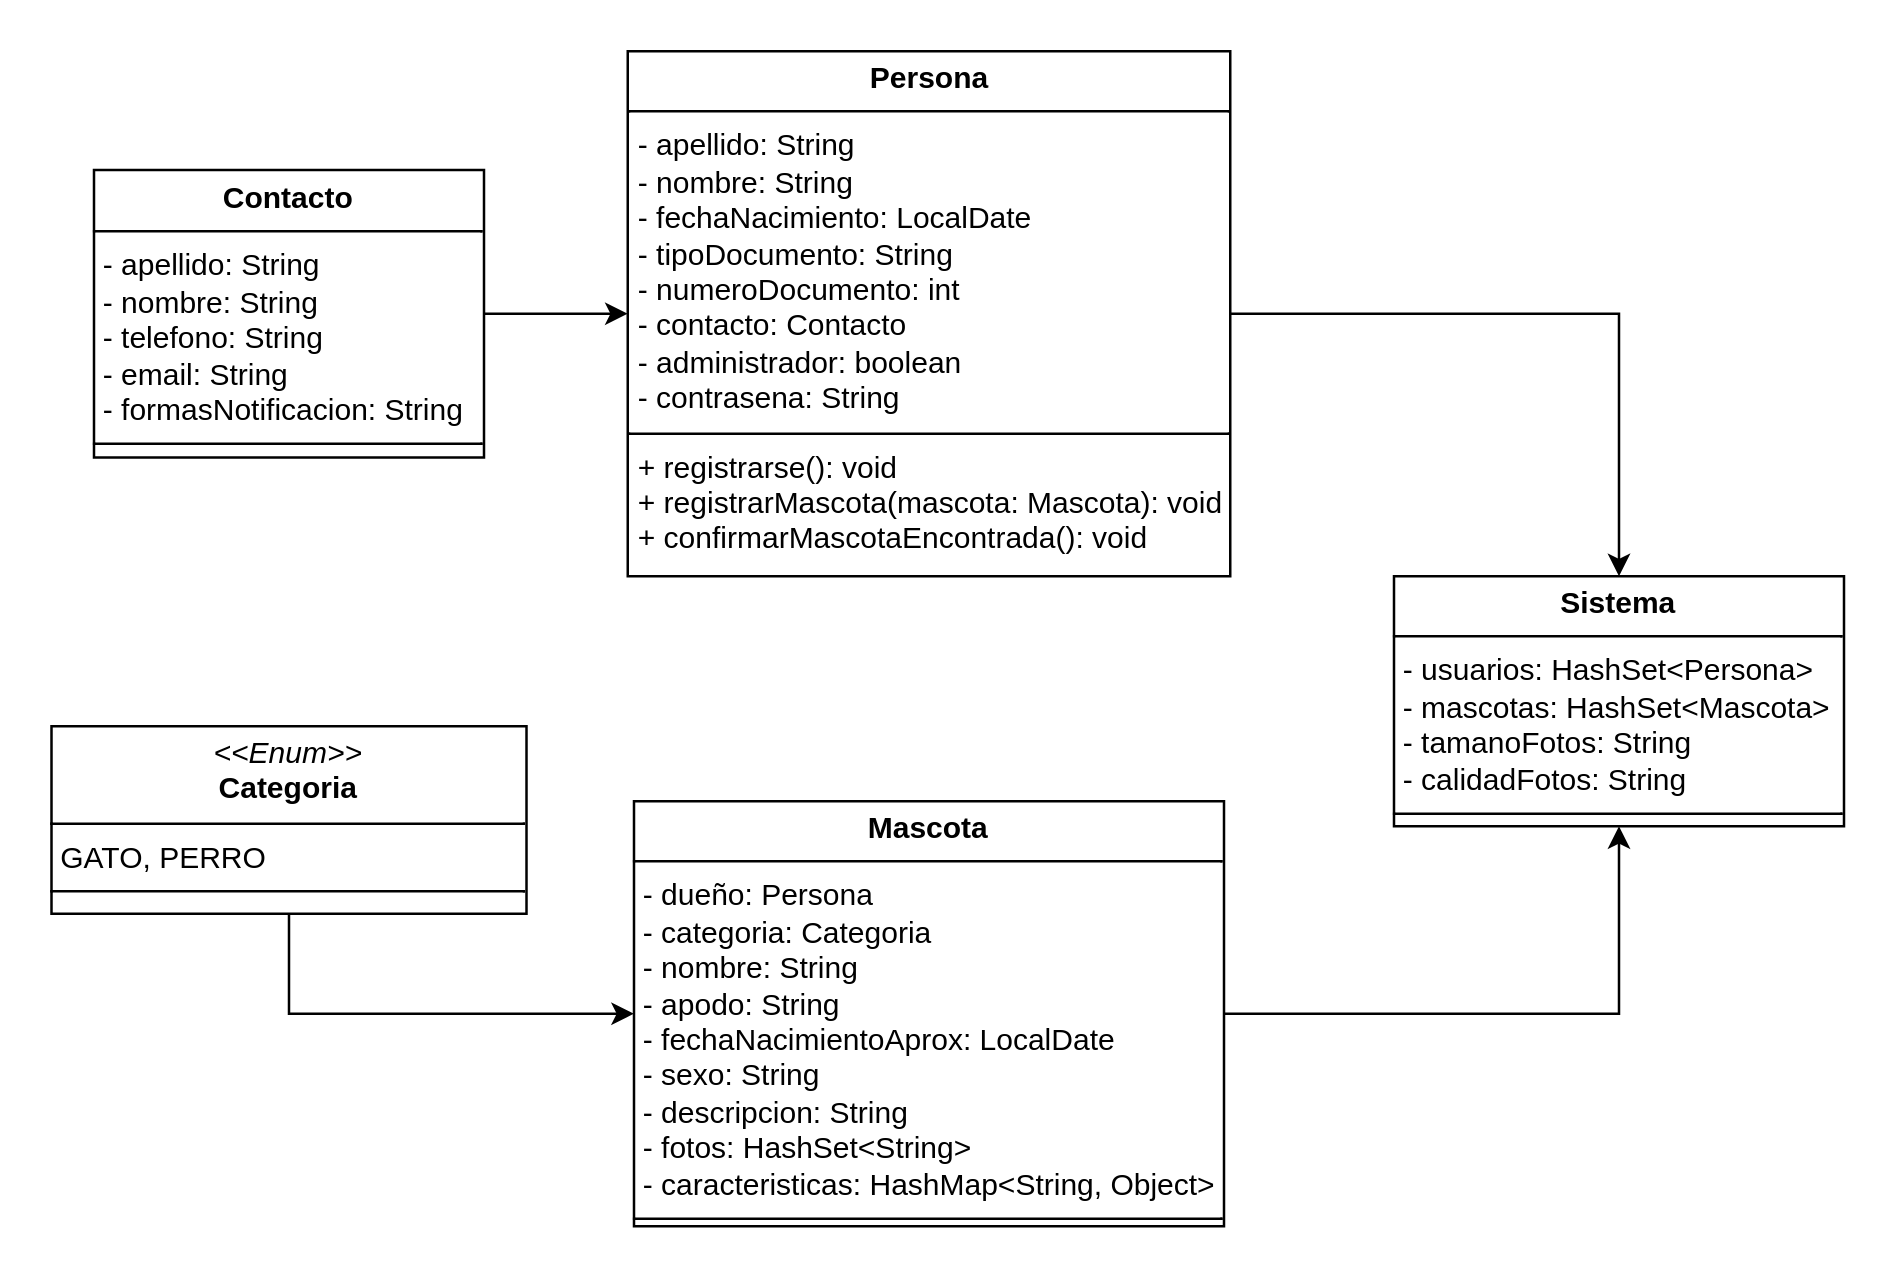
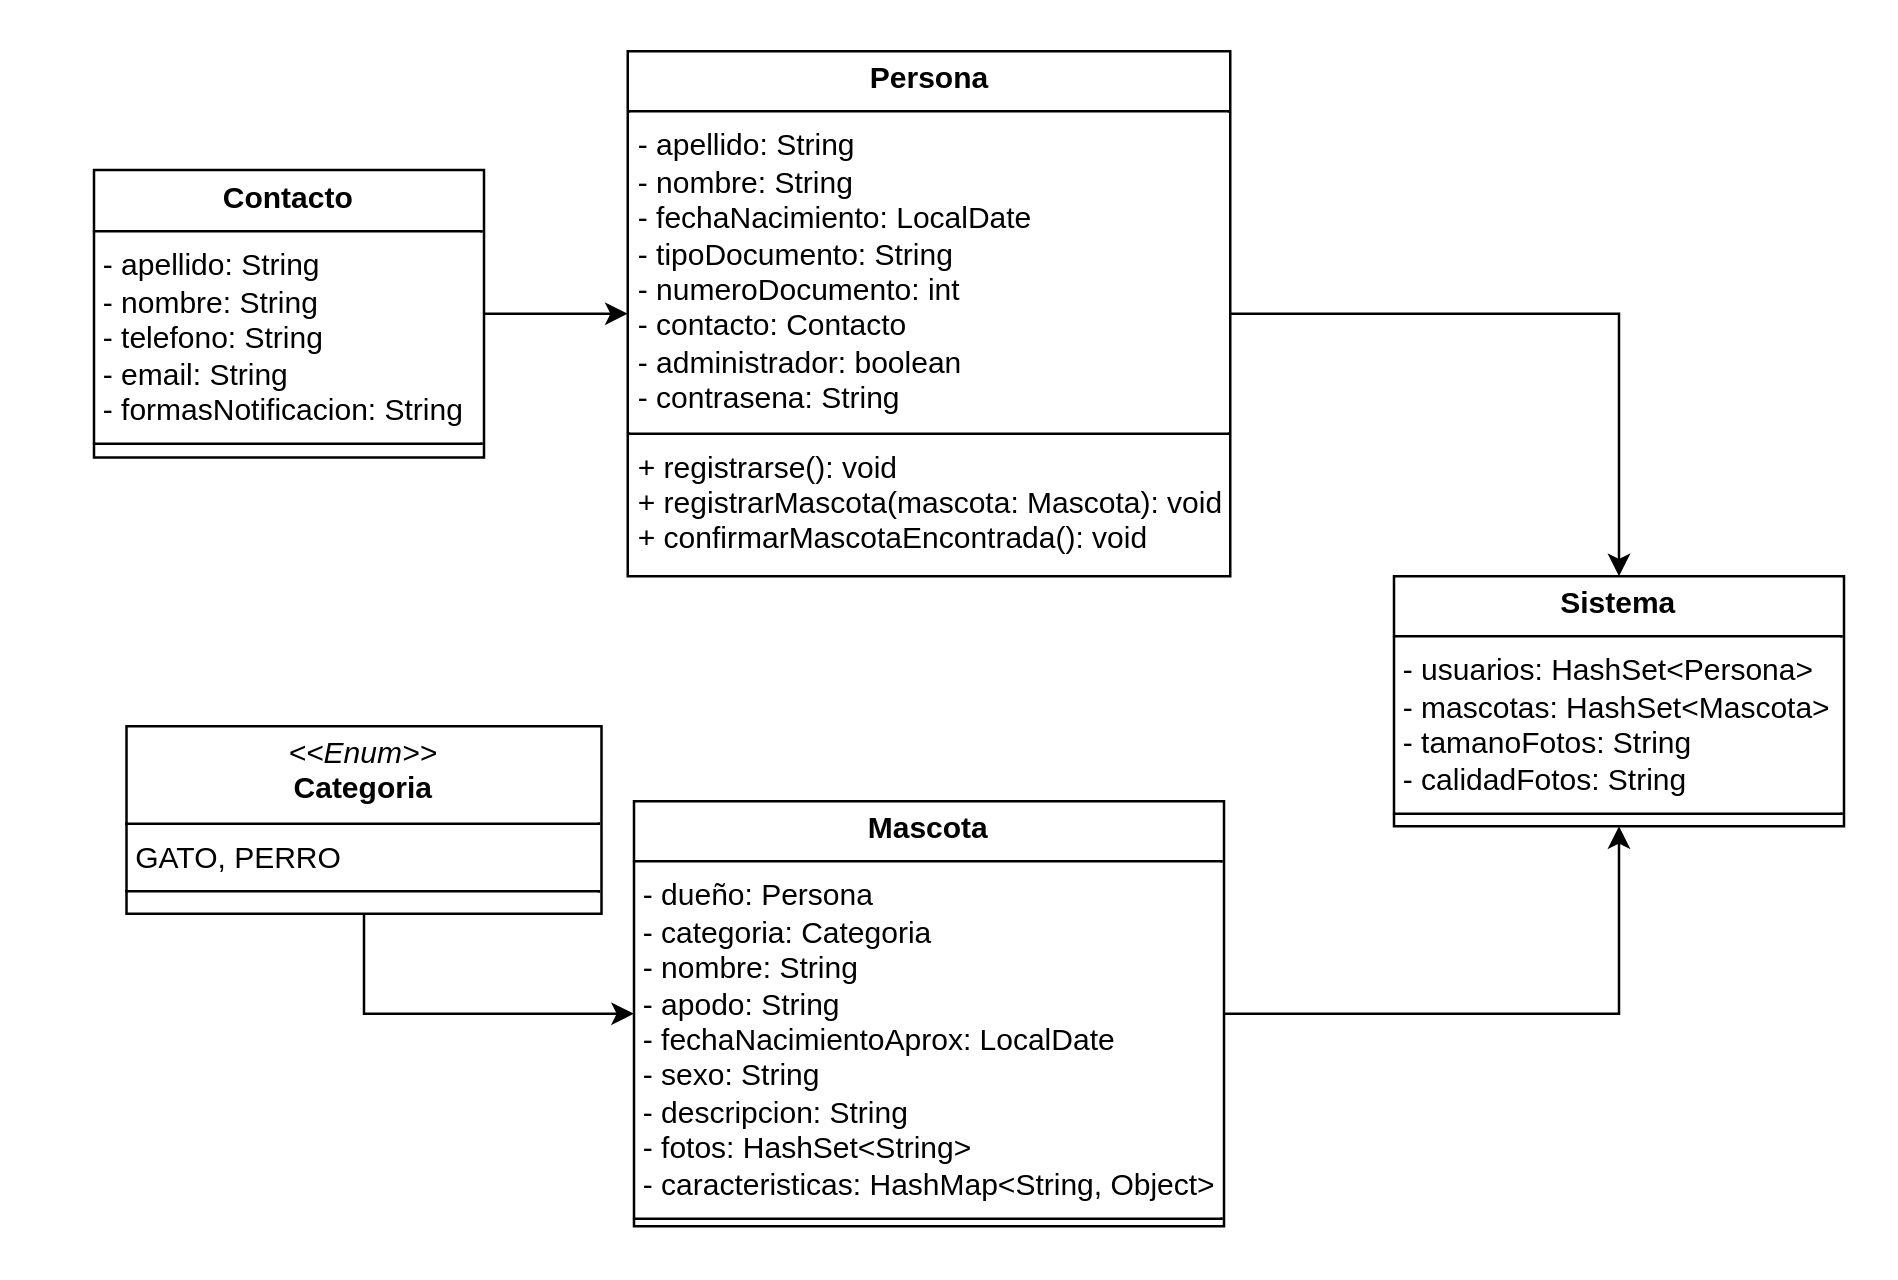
node "<<Enum>> Categoria GATO, PERRO": moved (289, 820) -> (364, 820)
